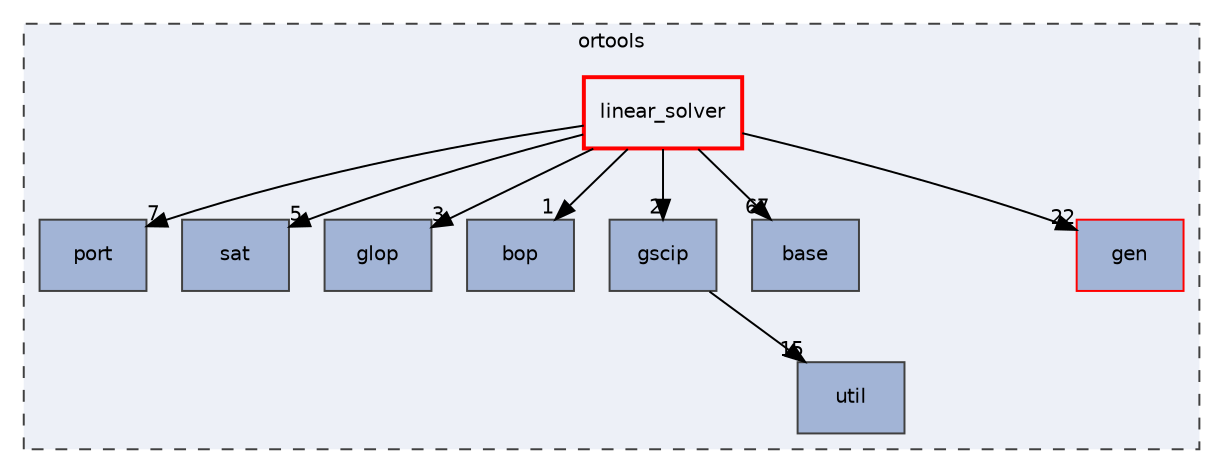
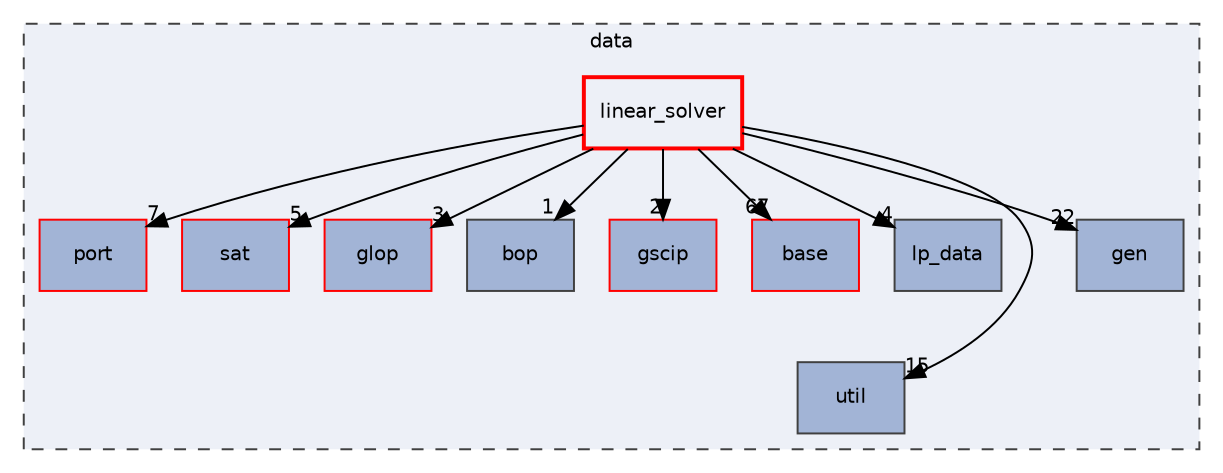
cluster "ortools": label "ortools" -> "data"
node "port": color grey25 -> red
node "sat": color grey25 -> red
node "glop": color grey25 -> red
node "gscip": color grey25 -> red
node "base": color grey25 -> red
node "lp_data": added
node "gen": color red -> grey25
edge "gscip" -> "util": now "linear_solver" -> "util"
